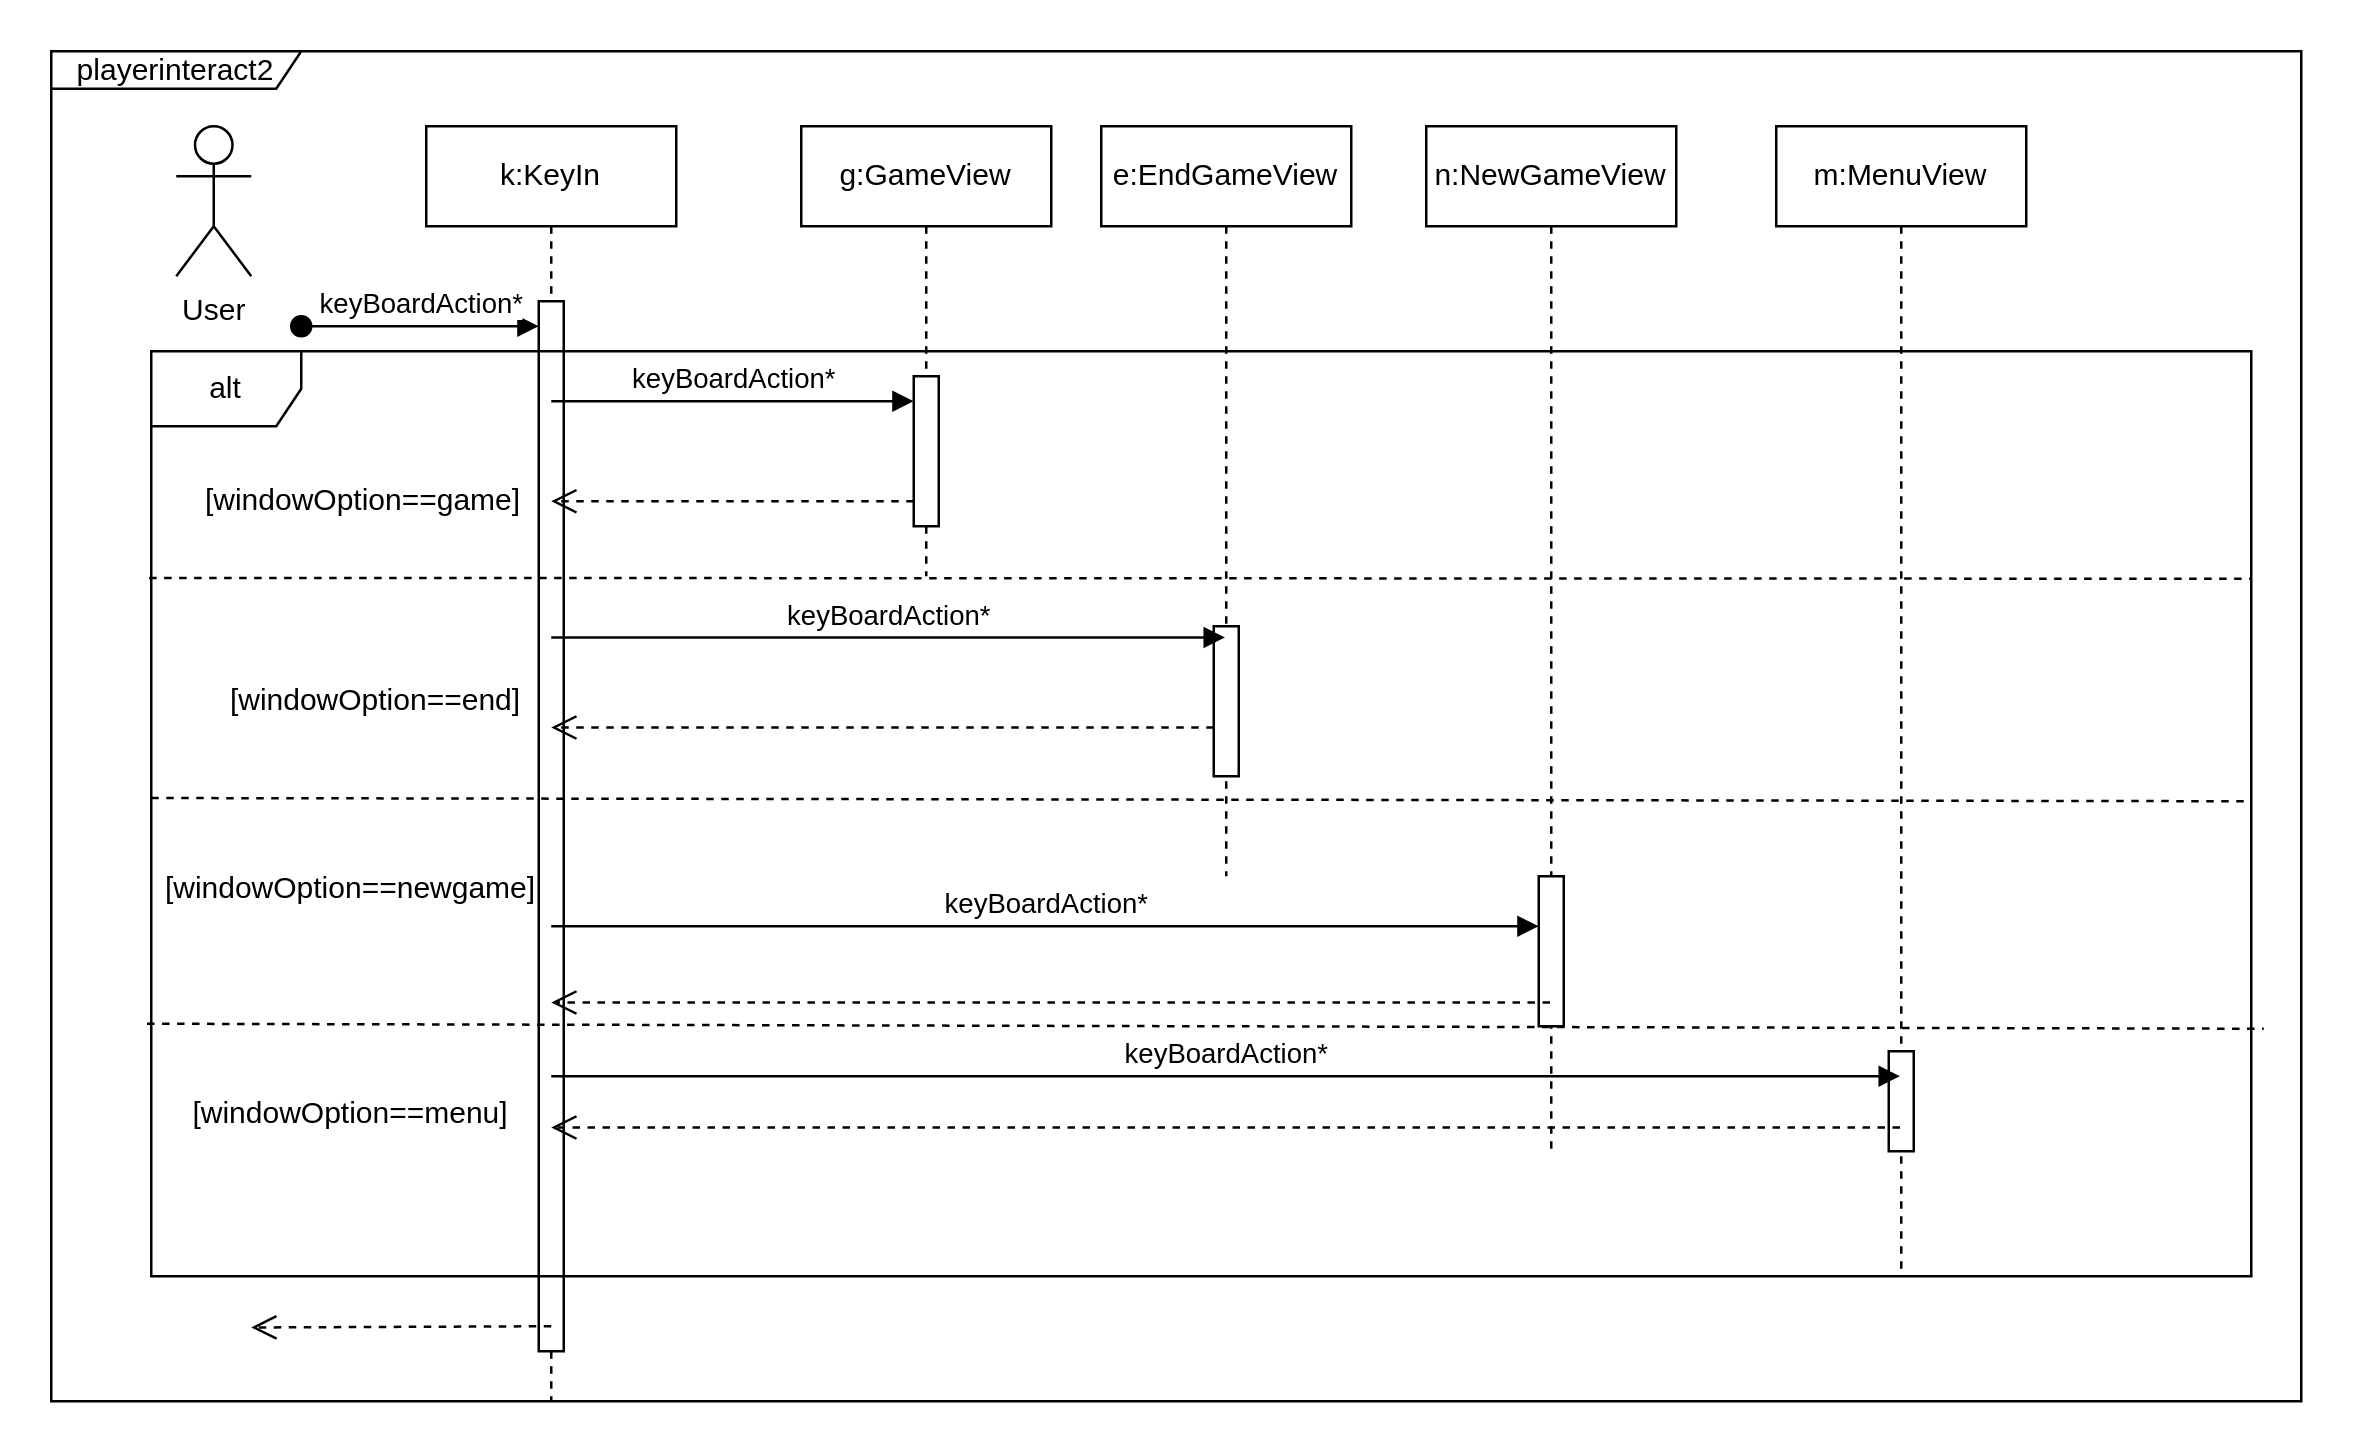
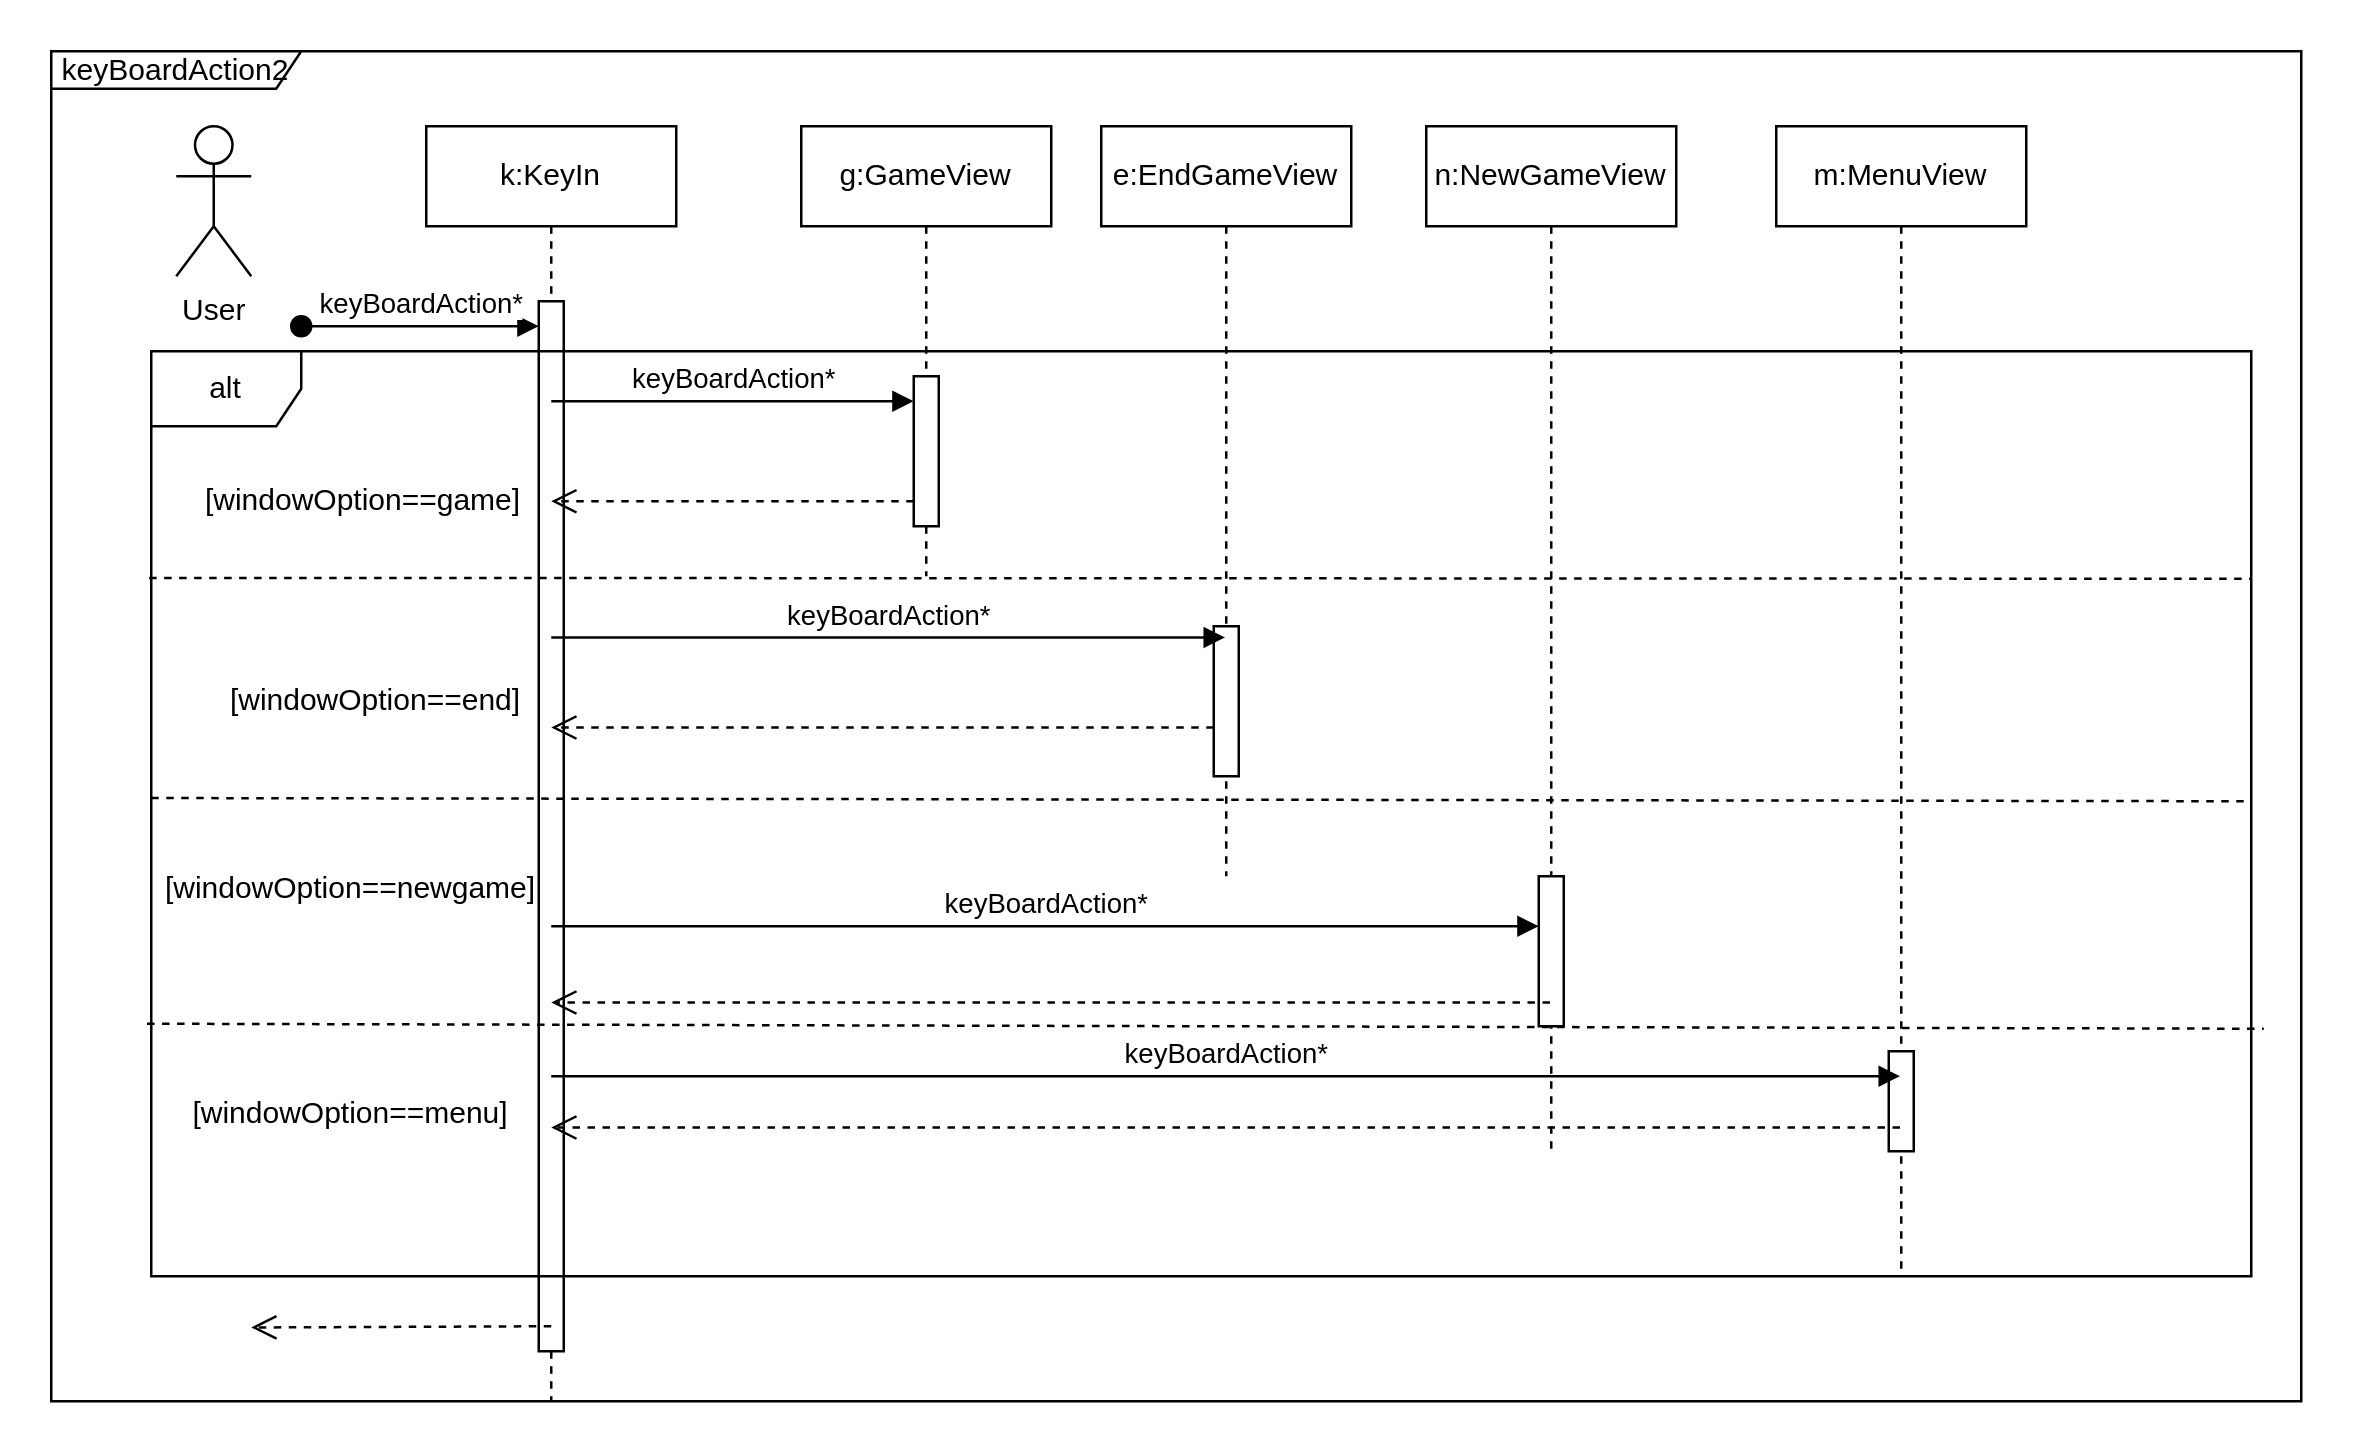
node "playerinteract2": label "playerinteract2" -> "keyBoardAction2"
